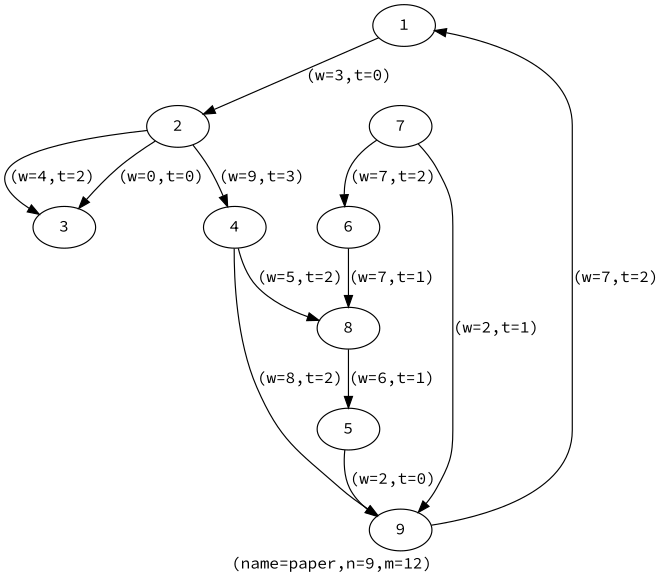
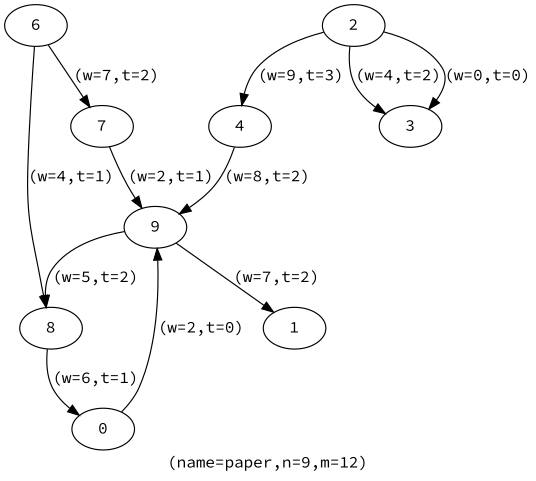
edge "1" -> "2": removed, label "(w=3,t=0)"
edge "7" -> "6": reversed
edge "6" -> "8": label "(w=7,t=1)" -> "(w=4,t=1)"
edge "4" -> "8": now "9" -> "8"
node "5": label "5" -> "0"
